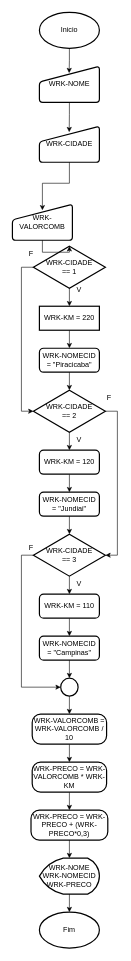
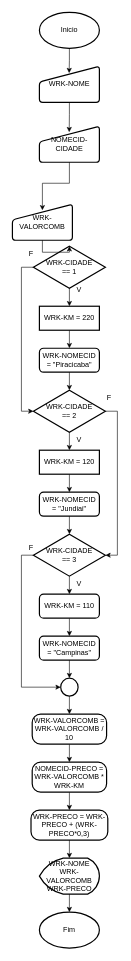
node "WRK-CIDADE": label "WRK-CIDADE" -> "NOMECID-CIDADE"
node "WRK-KM = 120": shape rounded rectangle -> rectangle
node "WRK-PRECO = WRK-VALORCOMB * WRK-KM": label "WRK-PRECO = WRK-VALORCOMB * WRK-KM" -> "NOMECID-PRECO = WRK-VALORCOMB * WRK-KM"
node "WRK-NOME WRK-NOMECID WRK-PRECO": label "WRK-NOME WRK-NOMECID WRK-PRECO" -> "WRK-NOME WRK-VALORCOMB WRK-PRECO"
